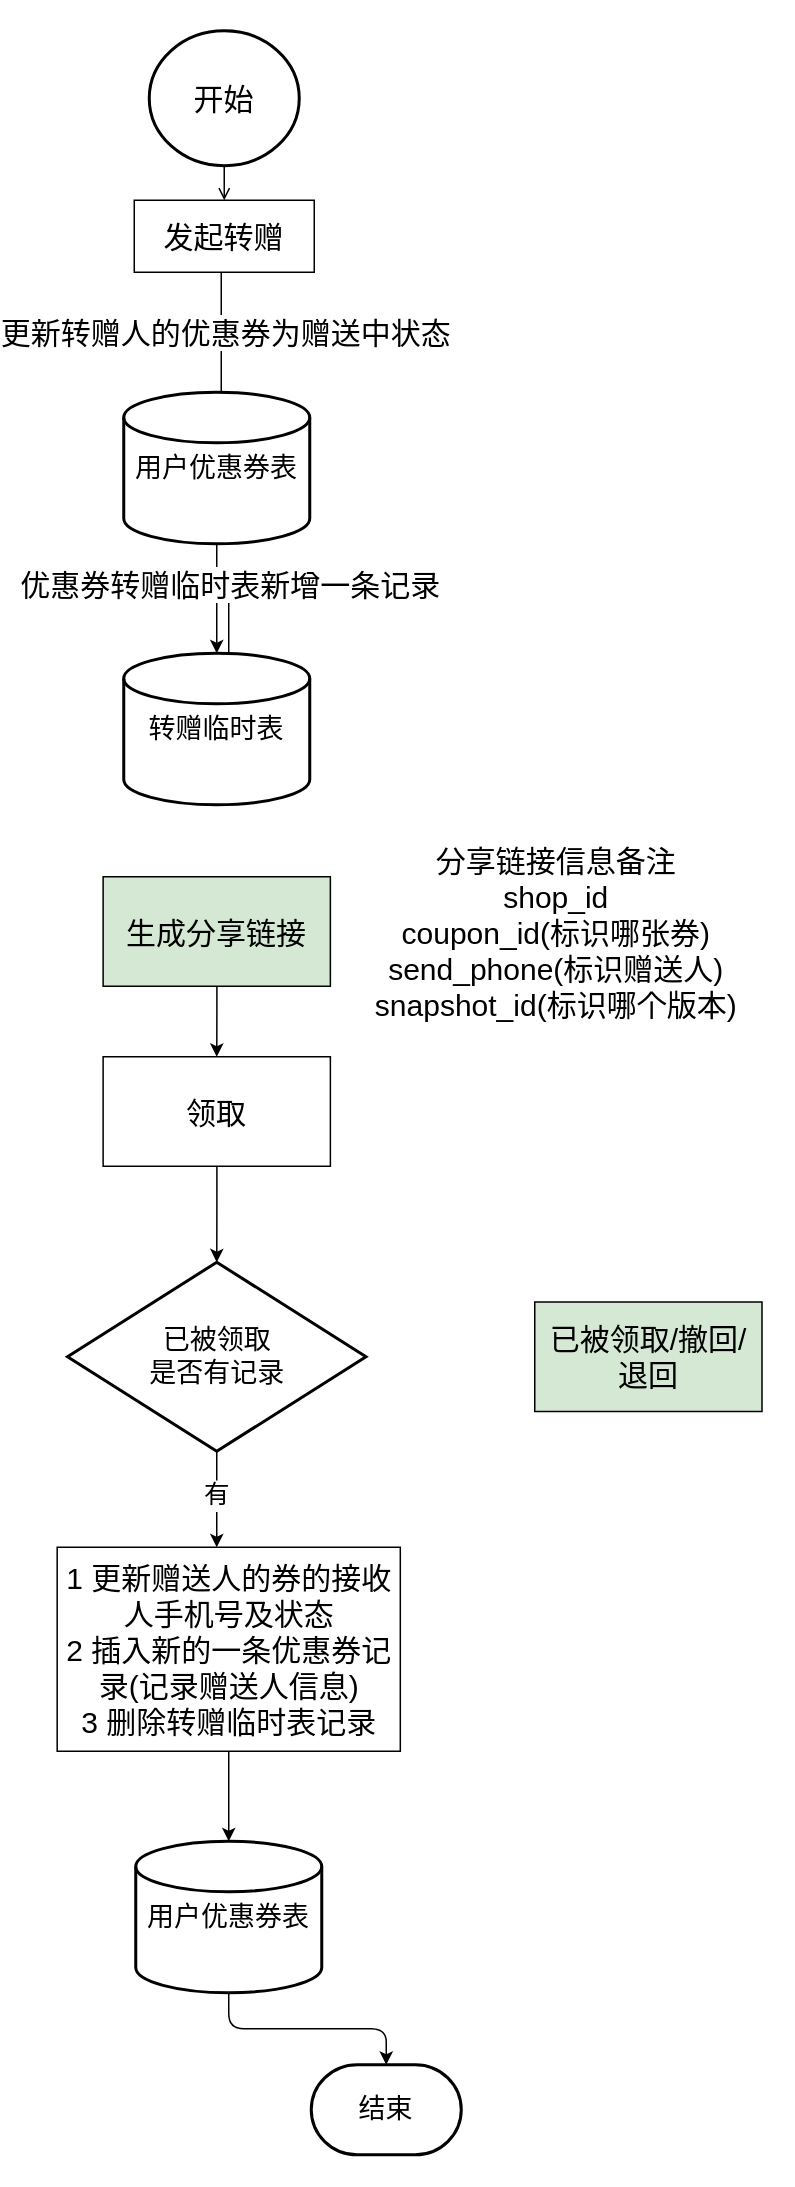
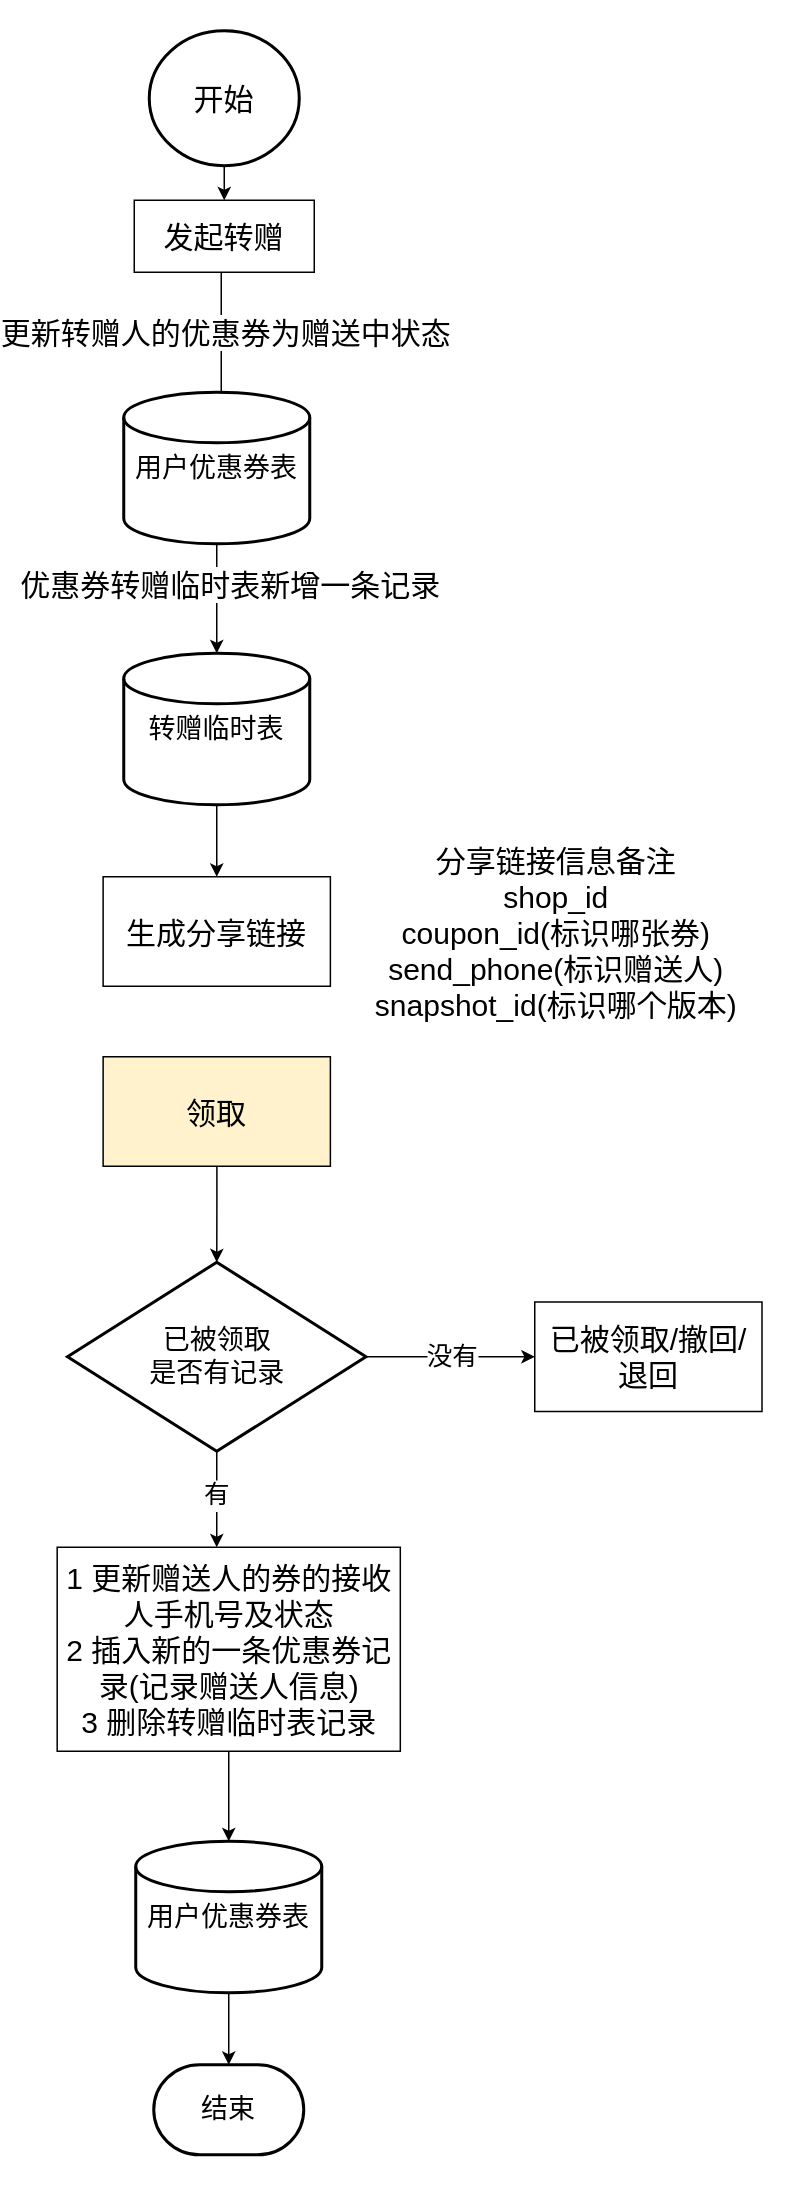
edge "开始" -> "发起转赠": arrowhead open -> classic
edge "转赠临时表" -> "优惠券转赠临时表新增一条记录": now "转赠临时表" -> "生成分享链接"
node "生成分享链接": fillcolor #d5e8d4 -> #ffffff
edge "生成分享链接" -> "领取": removed
node "领取": fillcolor #ffffff -> #fff2cc
edge "已被领取是否有记录" -> "已被领取/撤回/退回": added, label "没有"
node "已被领取/撤回/退回": fillcolor #d5e8d4 -> #ffffff
node "结束": moved (386, 2110) -> (229, 2110)
